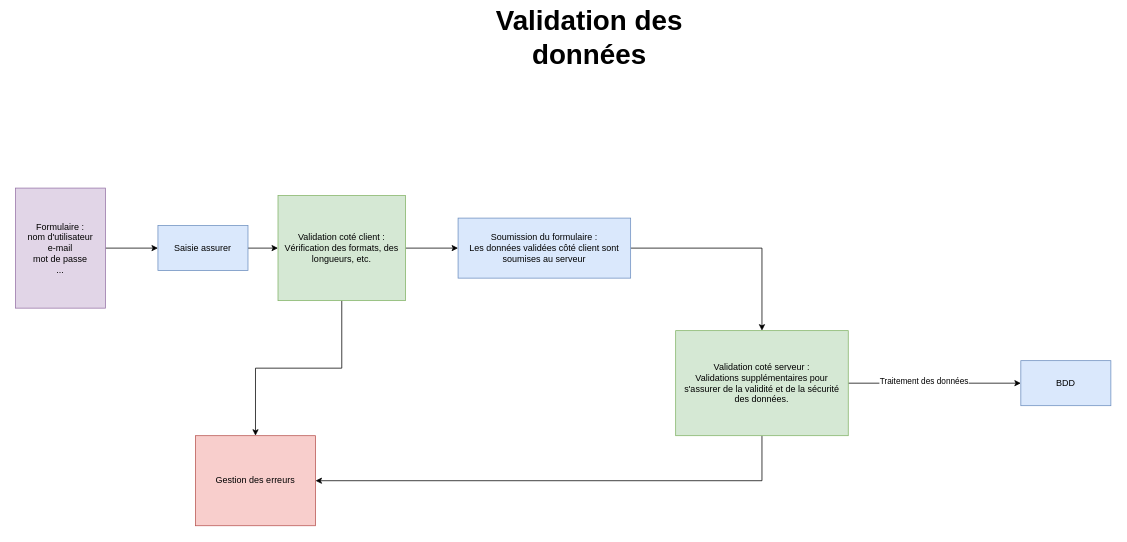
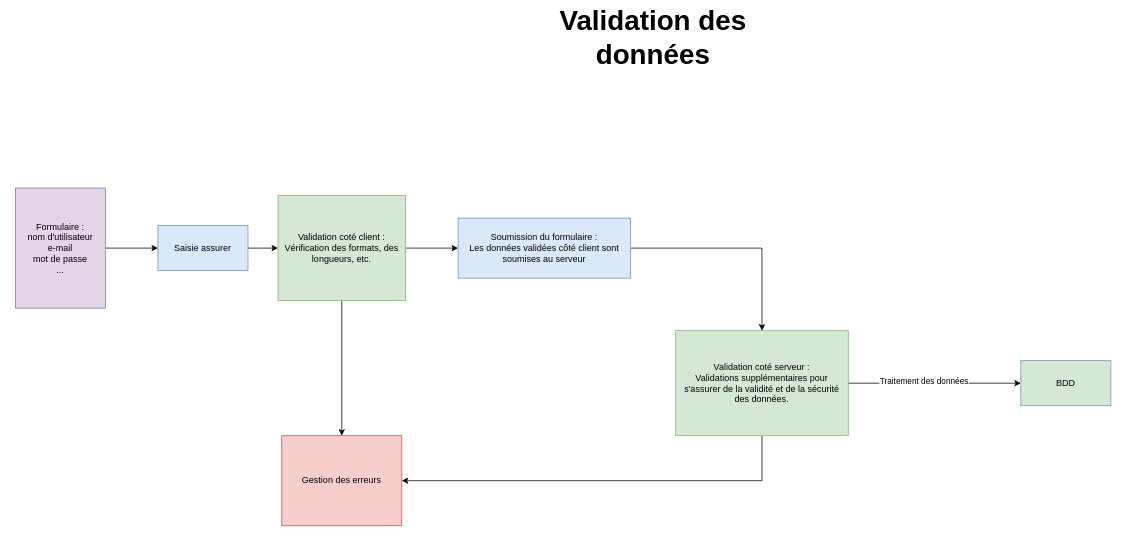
node "Validation des données": moved (589, 38) -> (653, 38)
node "BDD": fillcolor #dae8fc -> #d5e8d4
node "Gestion des erreurs": moved (255, 480) -> (342, 480)
